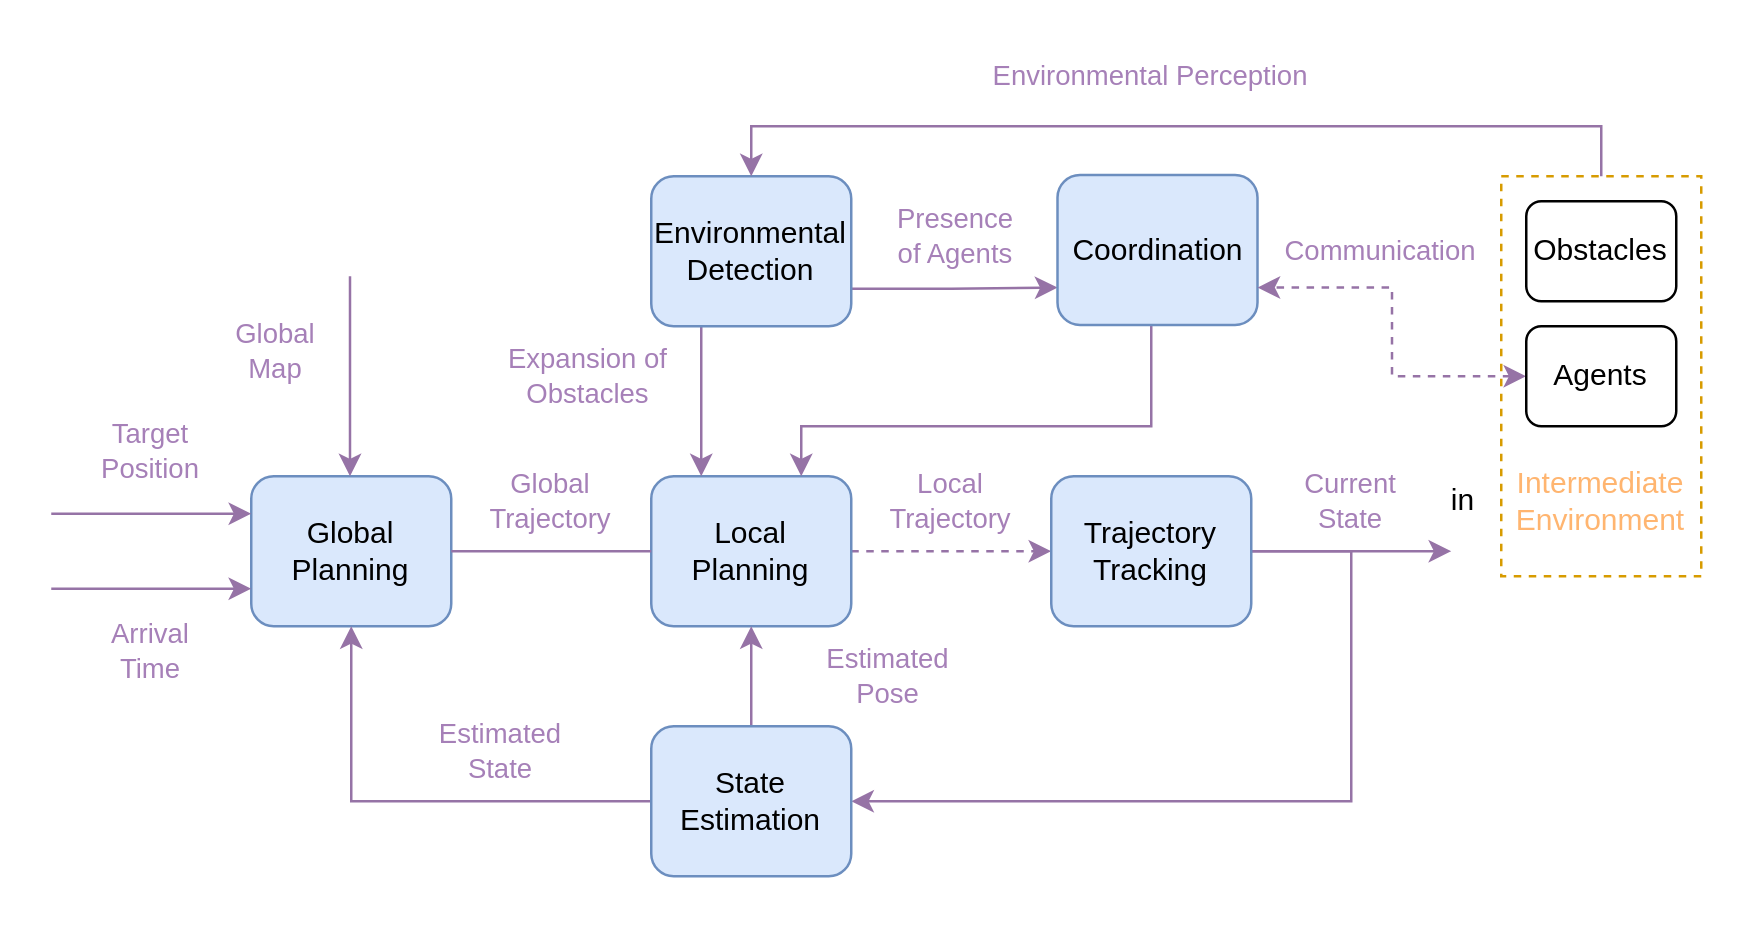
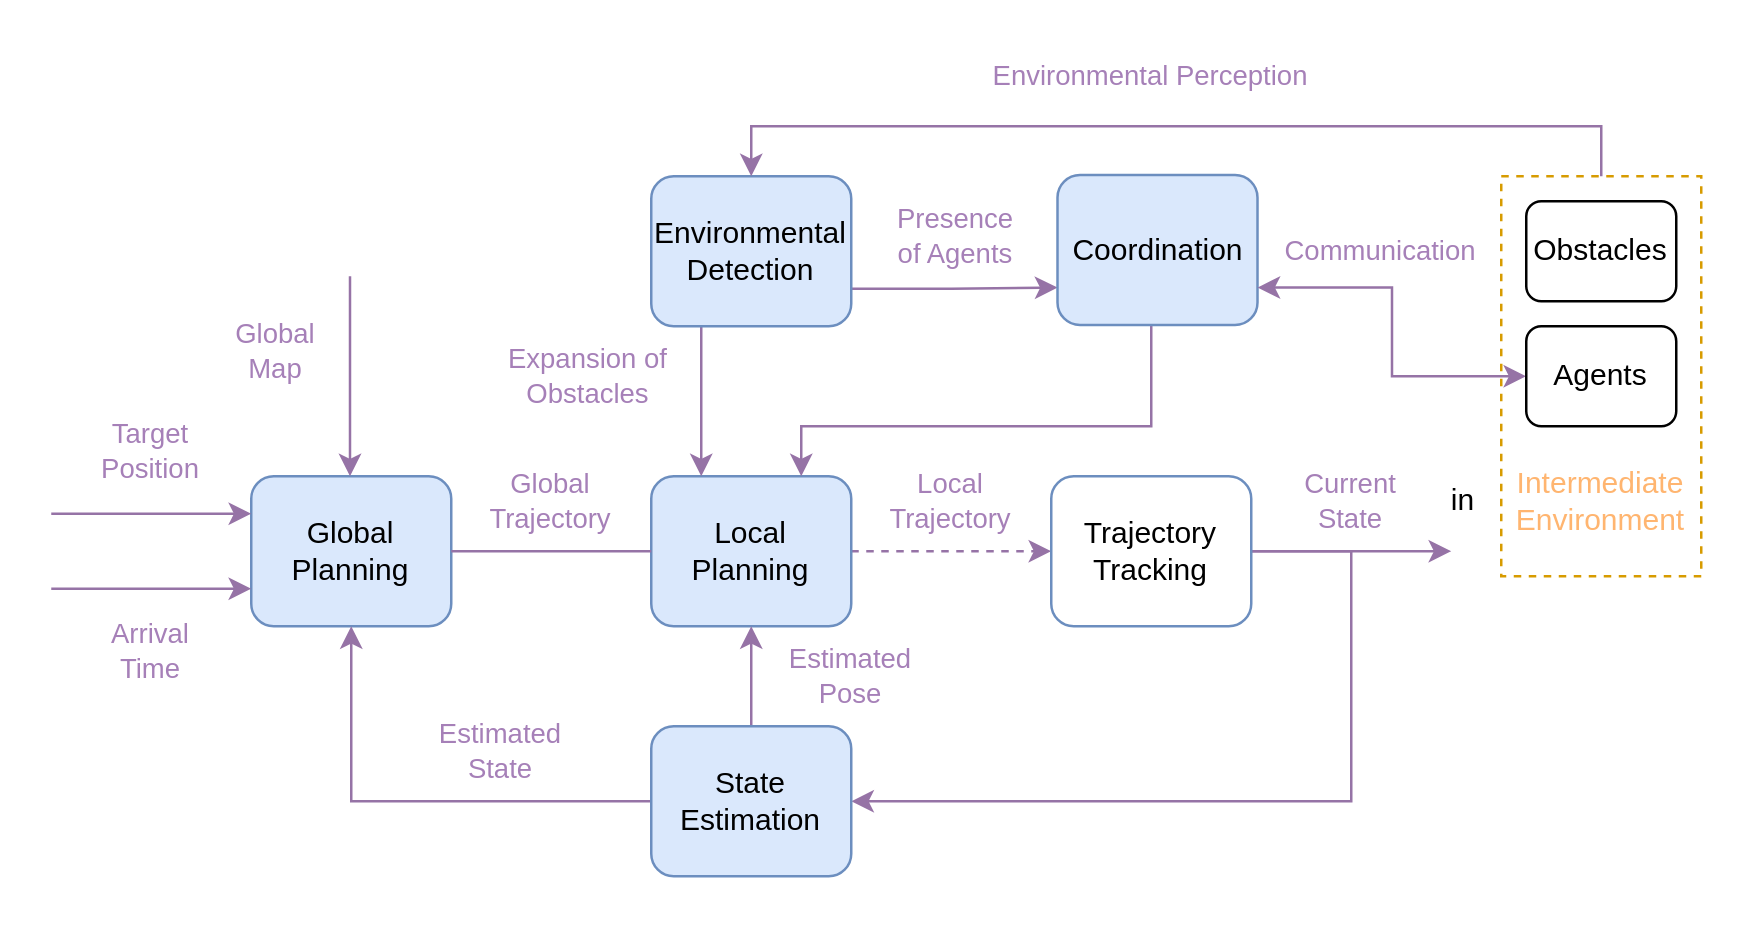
edge "Coordination" -- "Agents": style dashed -> solid
node "Trajectory Tracking": fillcolor #dae8fc -> #ffffff
node "Estimated Pose": moved (889, 676) -> (851, 676)
